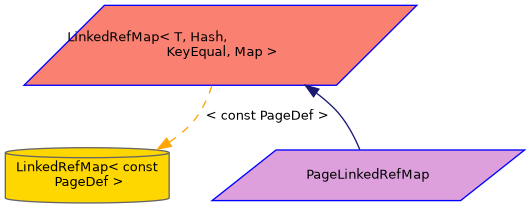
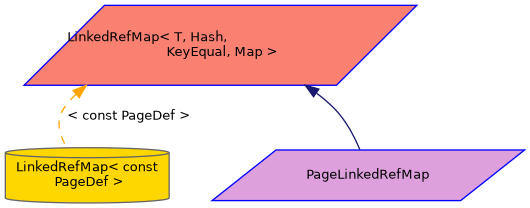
edge "LinkedRefMap< T, Hash, KeyEqual, Map >" -> "LinkedRefMap< const PageDef >": reversed
